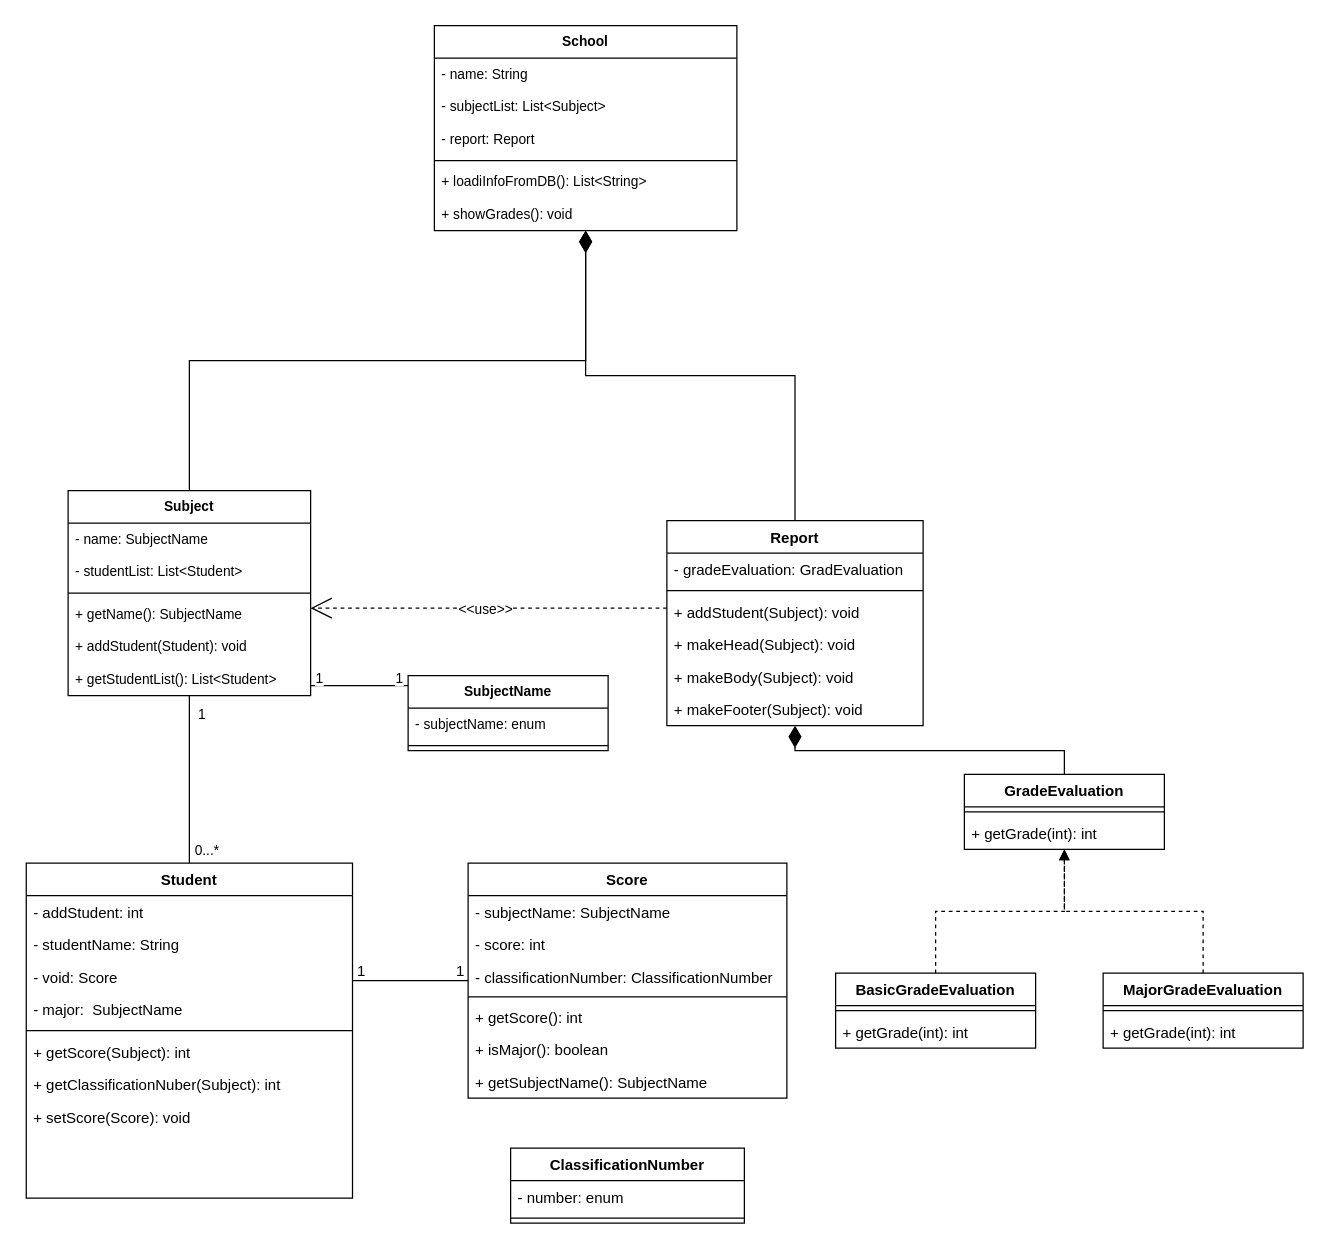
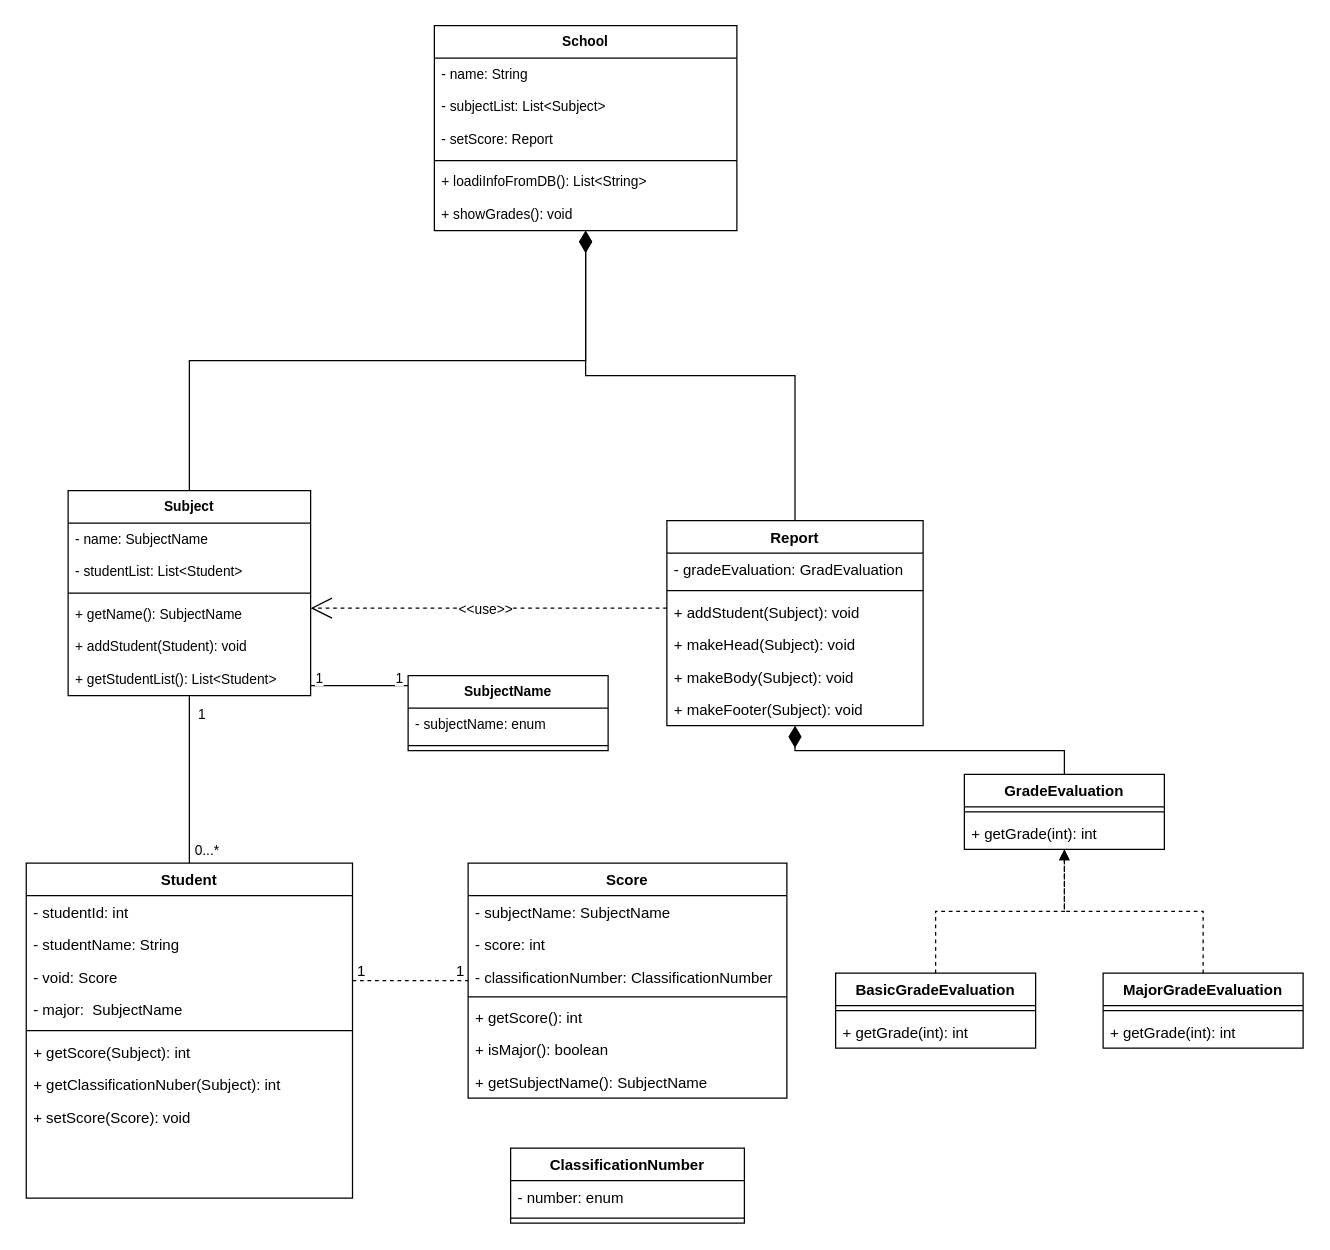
node "- report: Report": label "- report: Report" -> "- setScore: Report"
node "- addStudent: int": label "- addStudent: int" -> "- studentId: int"
edge "Score" -- "Student": style solid -> dashed
